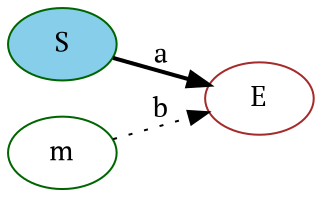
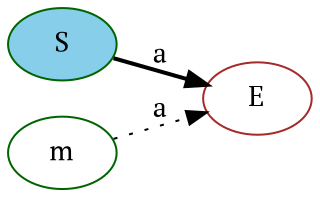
edge "m" -> "E": label "b" -> "a"
